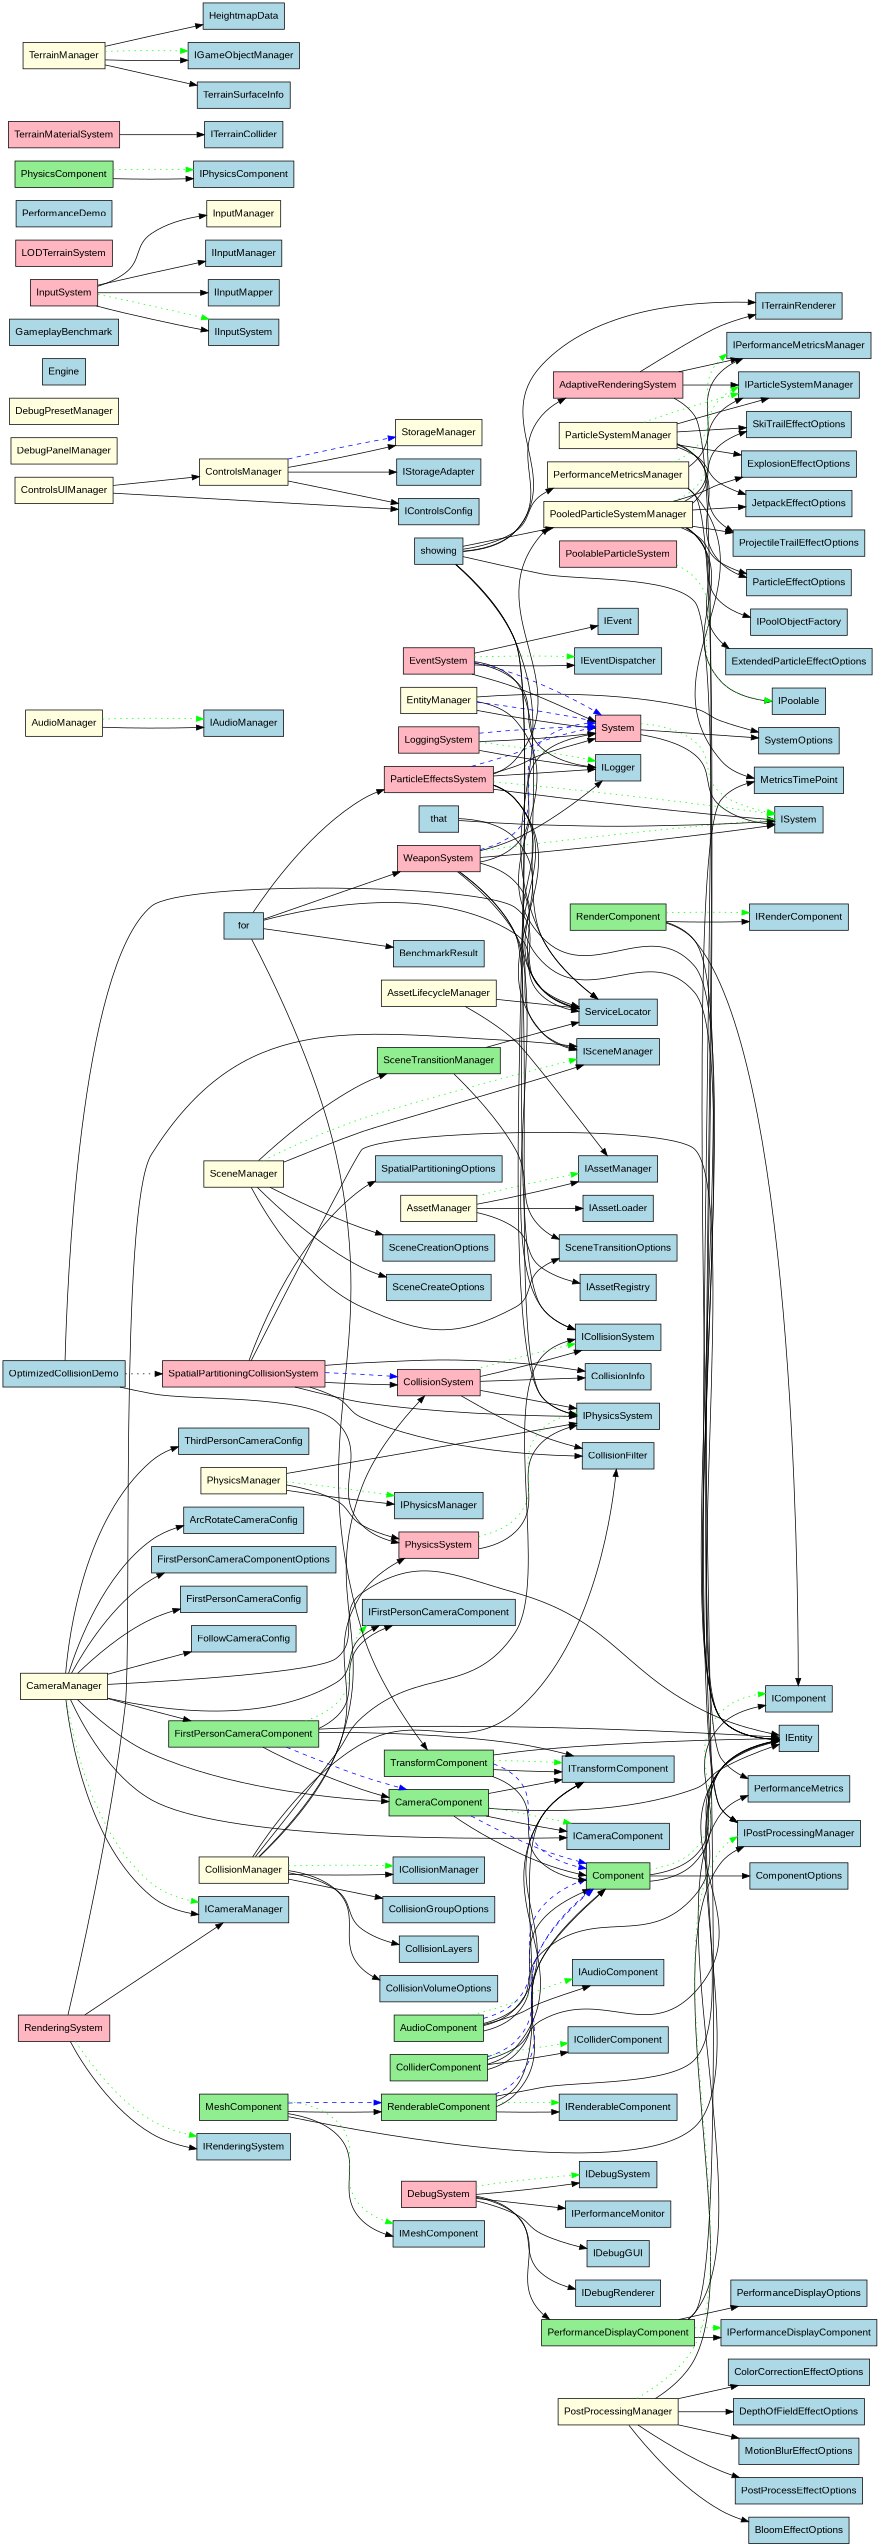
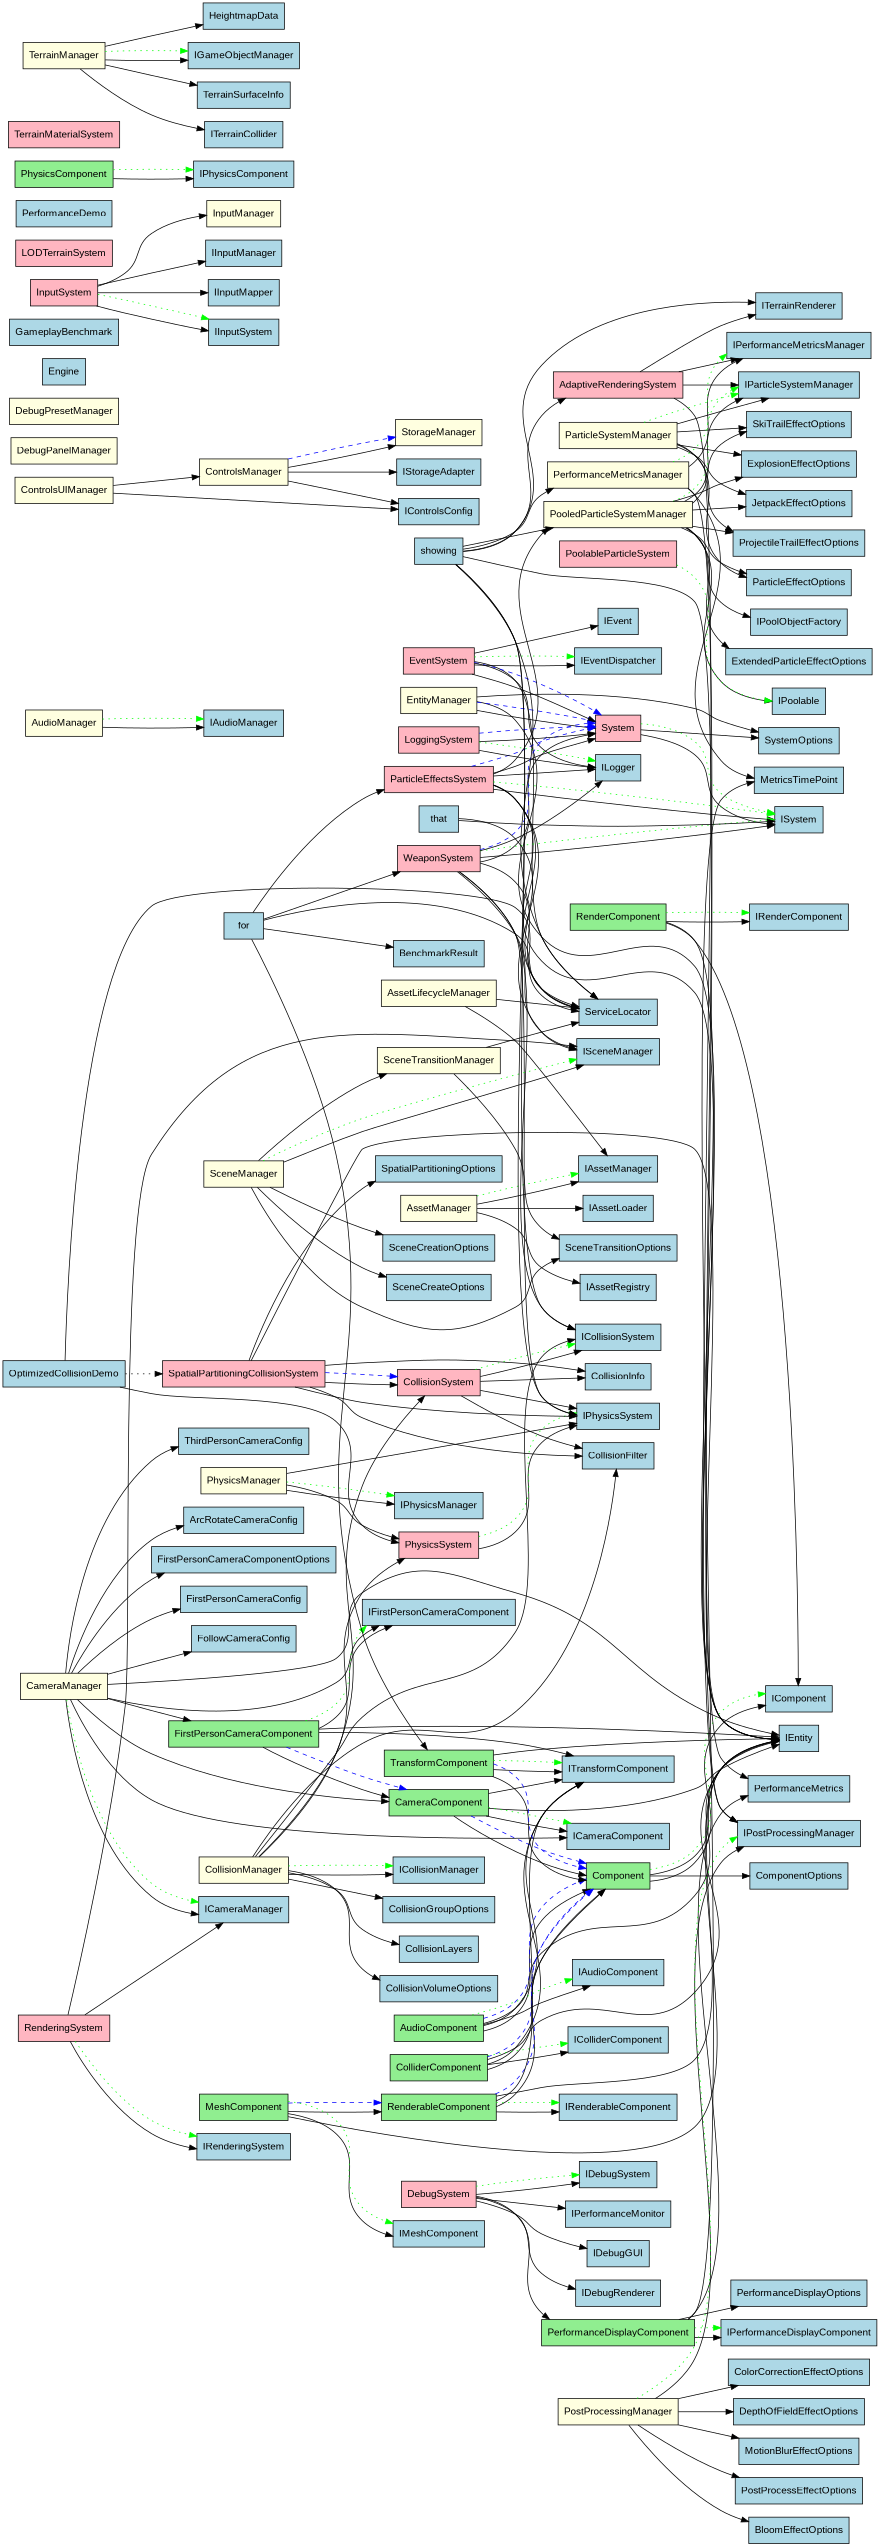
edge "TerrainMaterialSystem" -> "ITerrainCollider": now "TerrainManager" -> "ITerrainCollider"
node "SceneTransitionManager": fillcolor lightgreen -> lightyellow
